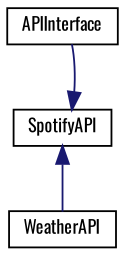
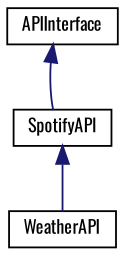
edge "APIInterface" -> "SpotifyAPI": reversed
